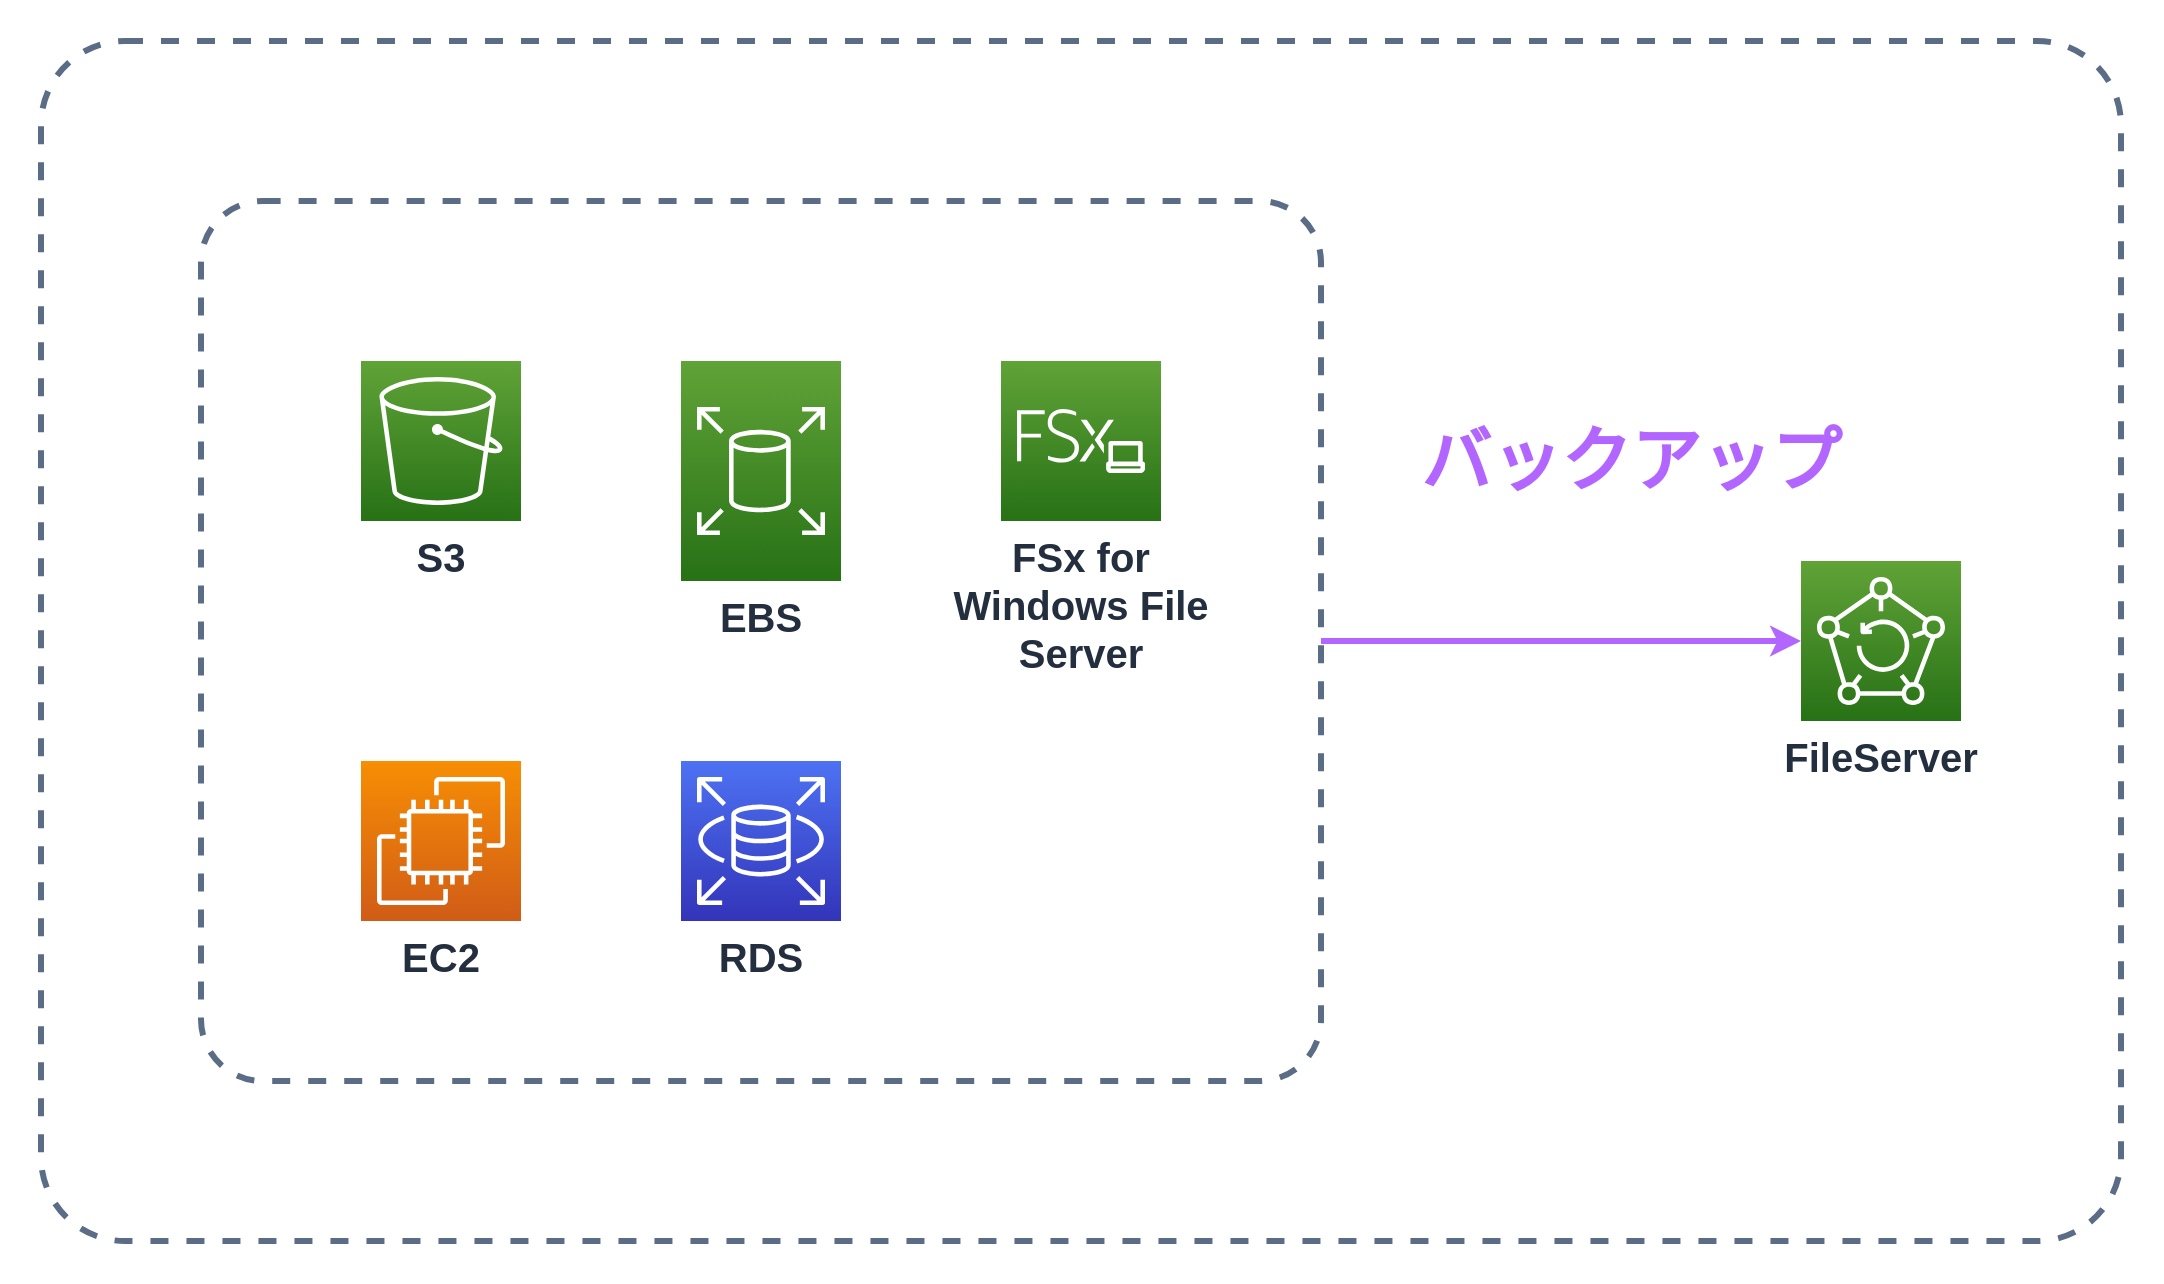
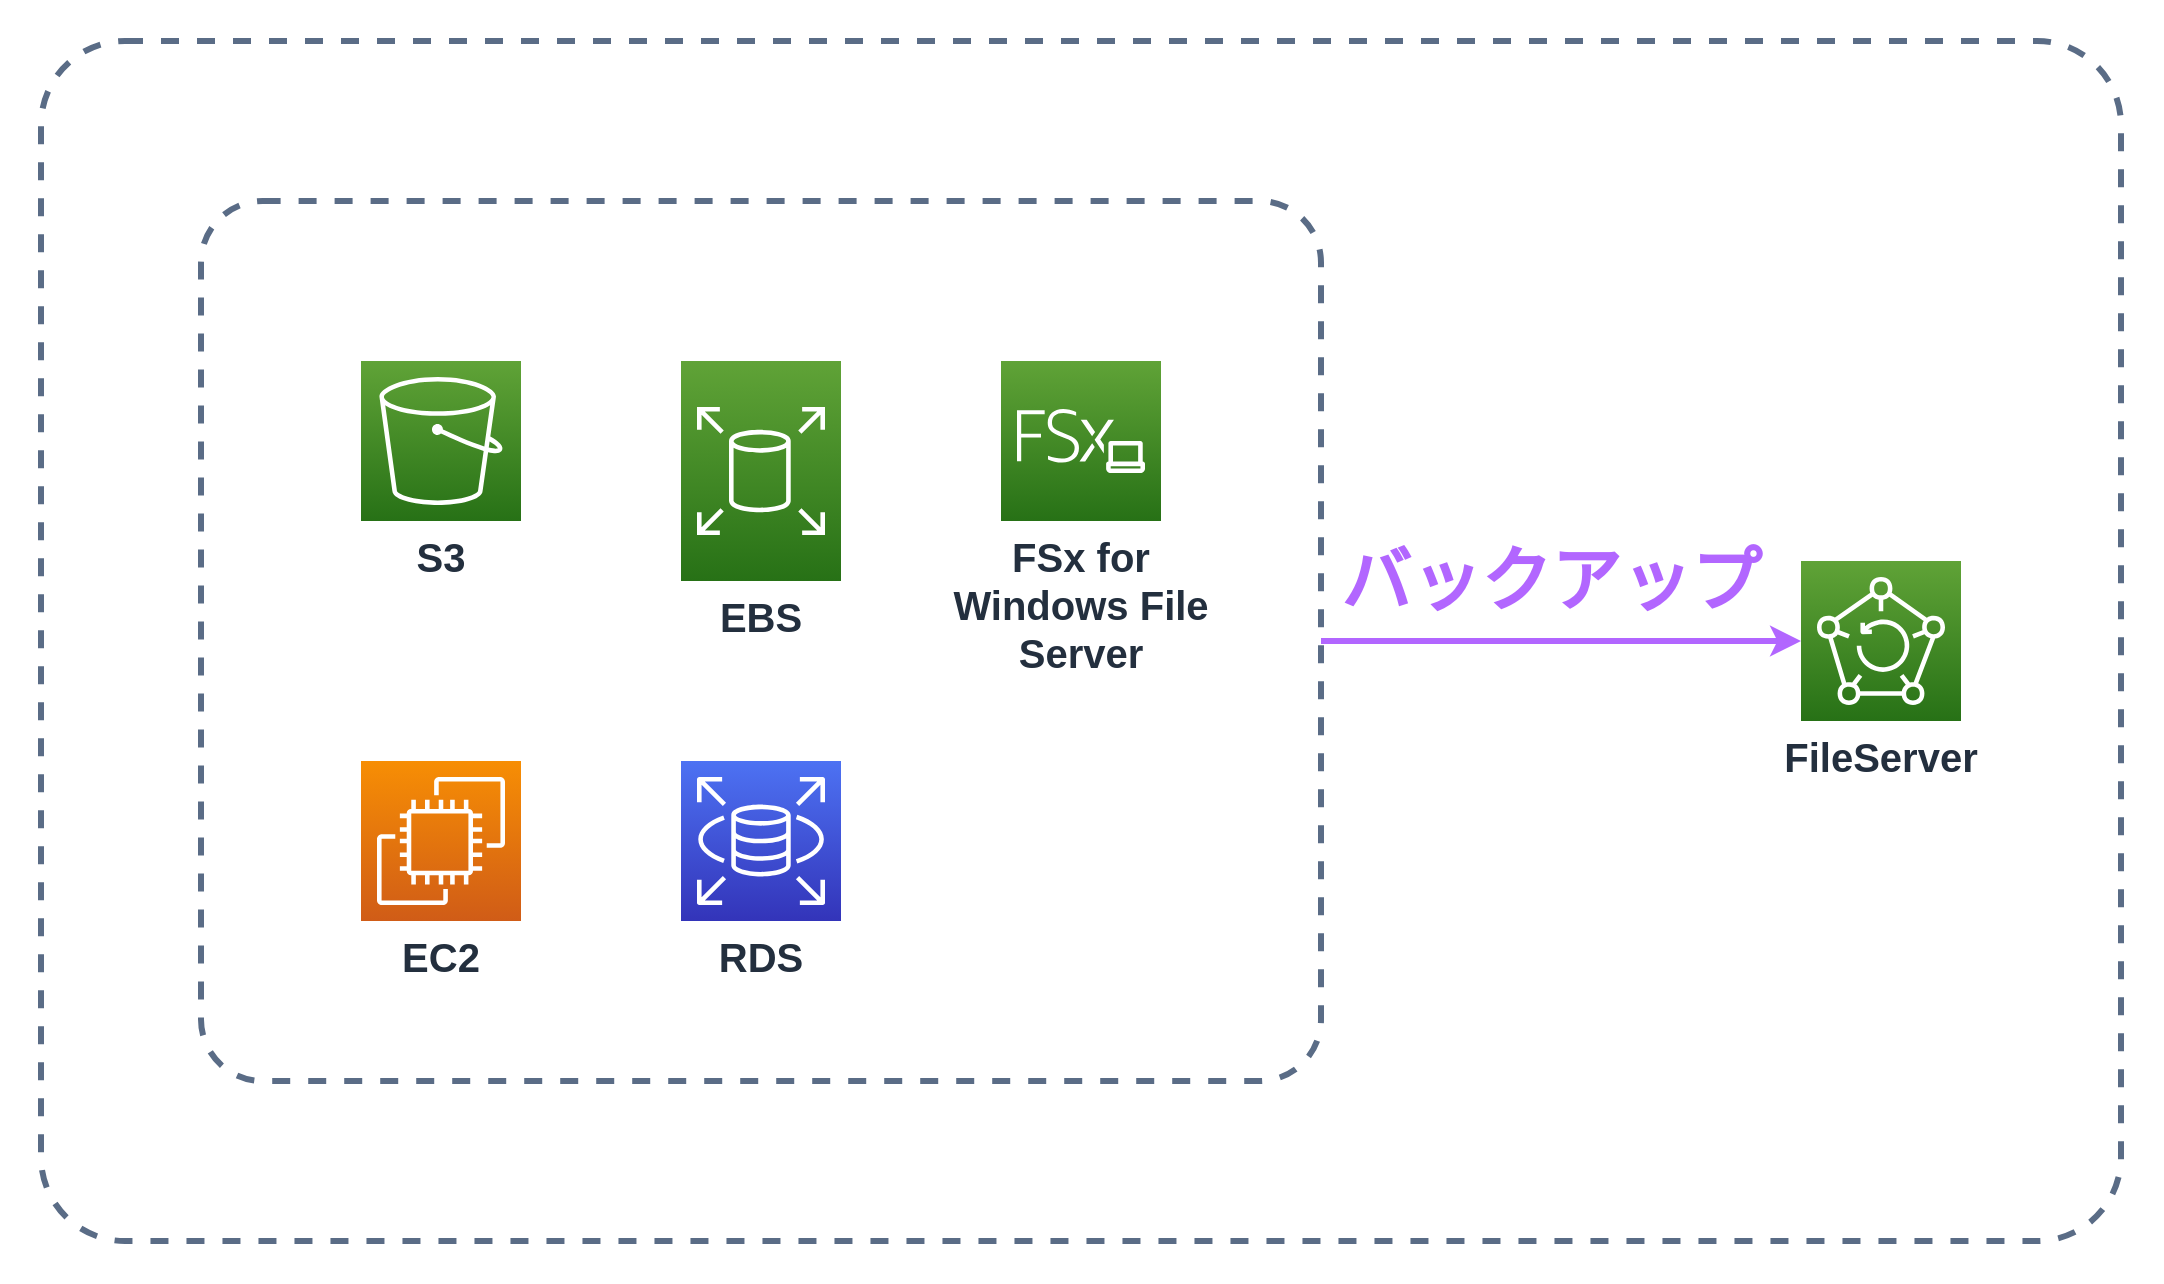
node "バックアップ": moved (1631, 461) -> (1551, 581)
